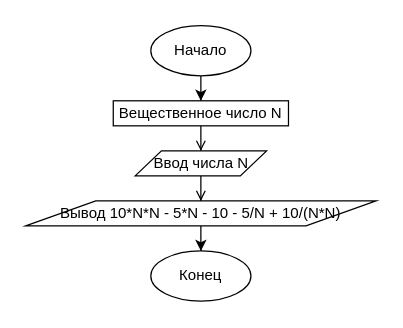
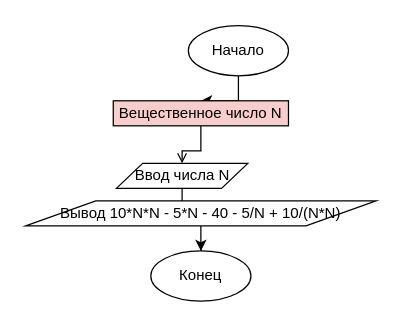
node "Начало": moved (201, 51) -> (238, 51)
node "Вещественное число N": fillcolor #ffffff -> #f8cecc
node "Ввод числа N": moved (201, 163) -> (182, 176)
node "Вывод 10*N*N - 5*N - 10 - 5/N + 10/(N*N)": label "Вывод 10*N*N - 5*N - 10 - 5/N + 10/(N*N)" -> "Вывод 10*N*N - 5*N - 40 - 5/N + 10/(N*N)"
